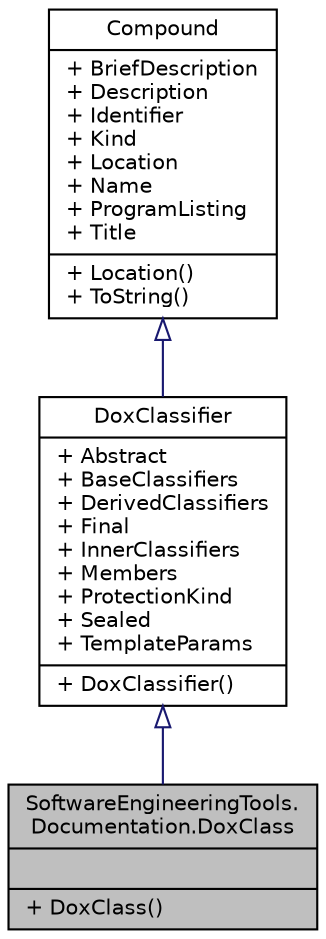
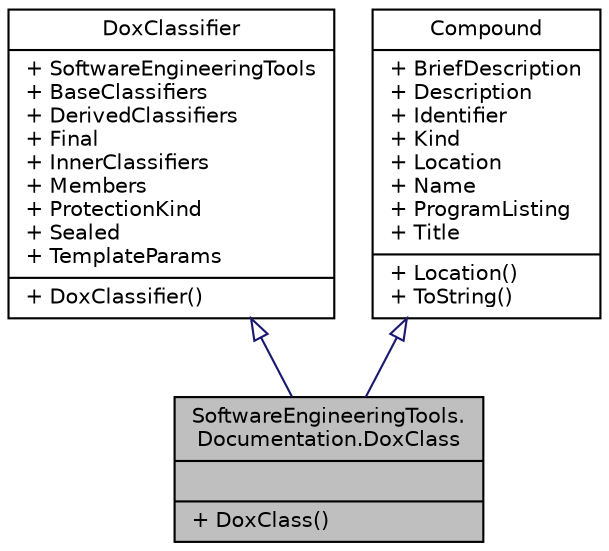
edge "DoxClassifier" -> "Compound": now "SoftwareEngineeringTools." -> "Compound"
node "DoxClassifier": text "+ Abstract" -> "+ SoftwareEngineeringTools"
